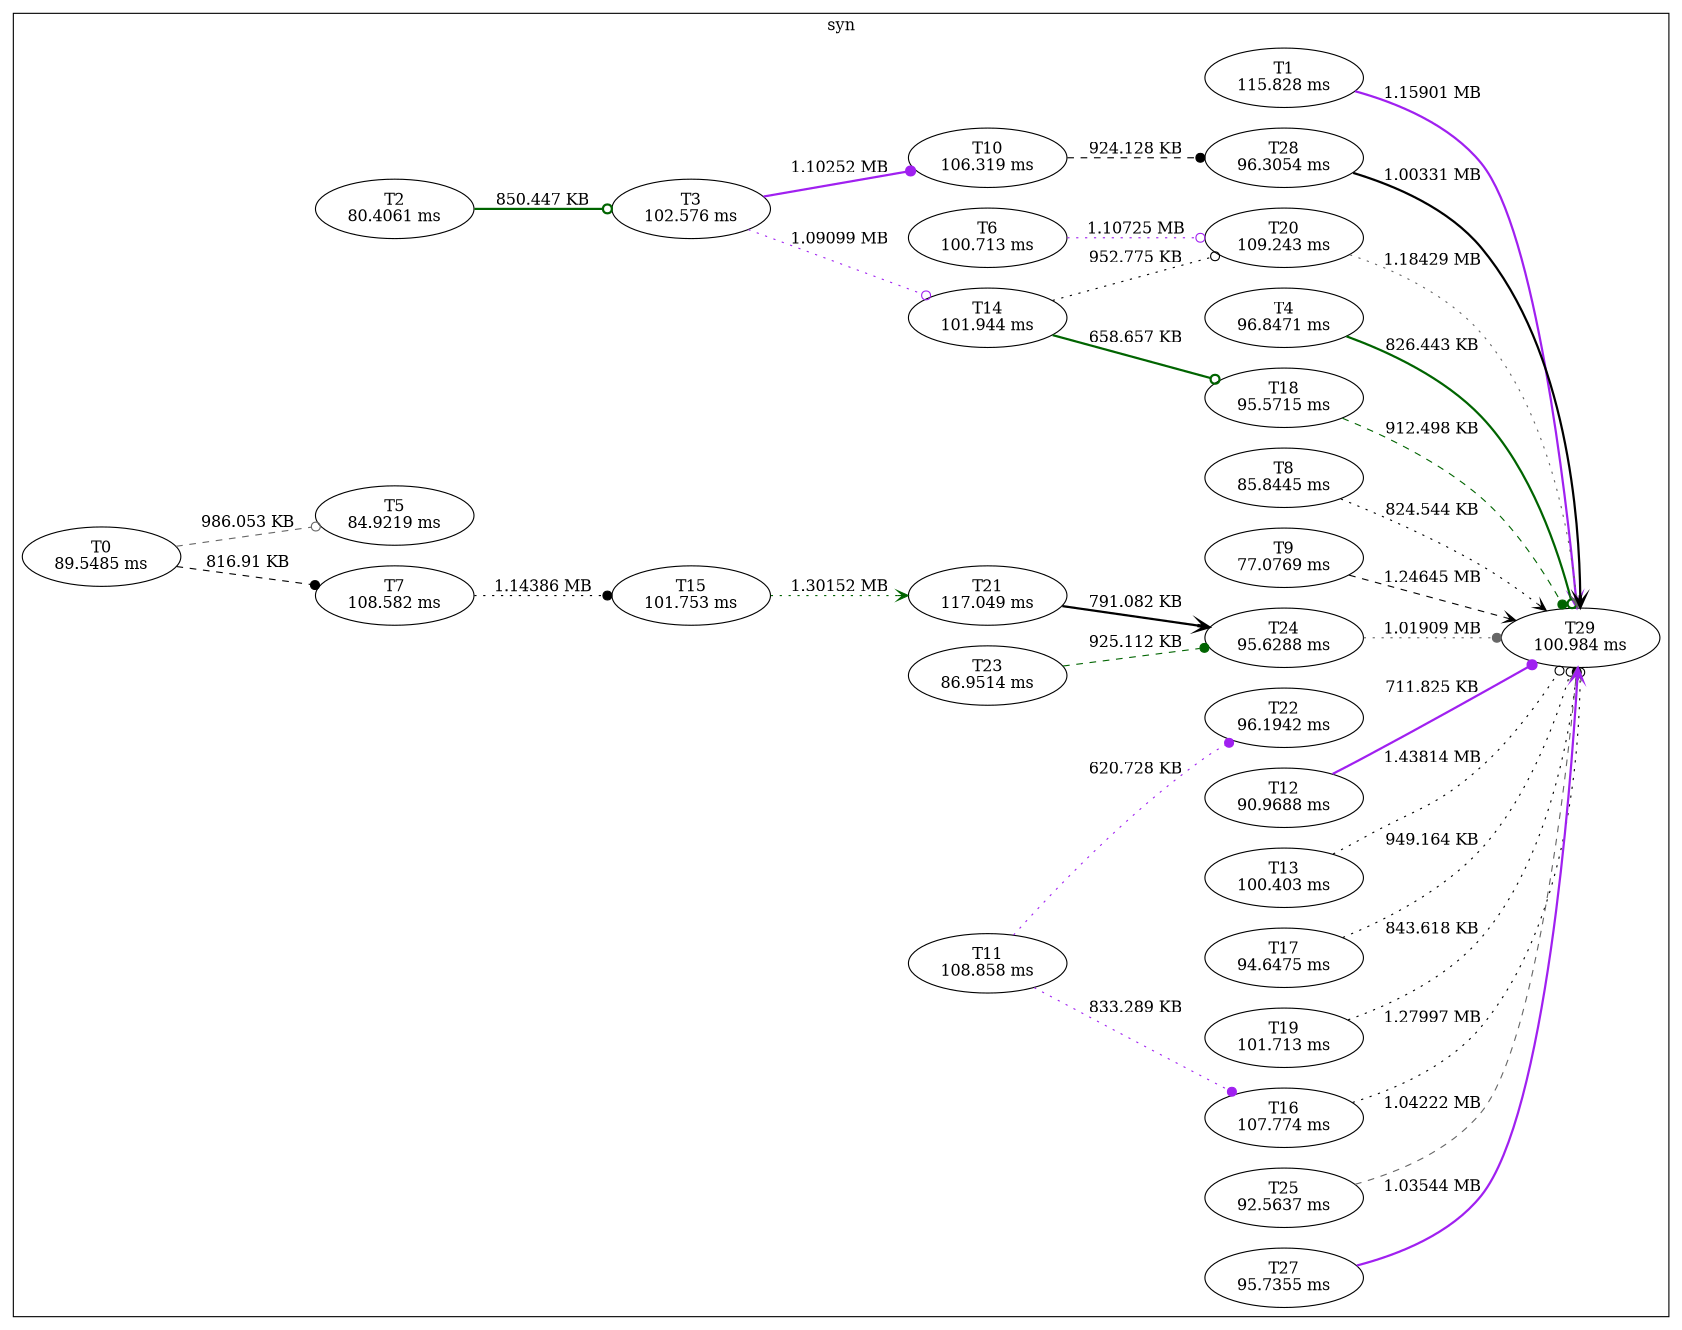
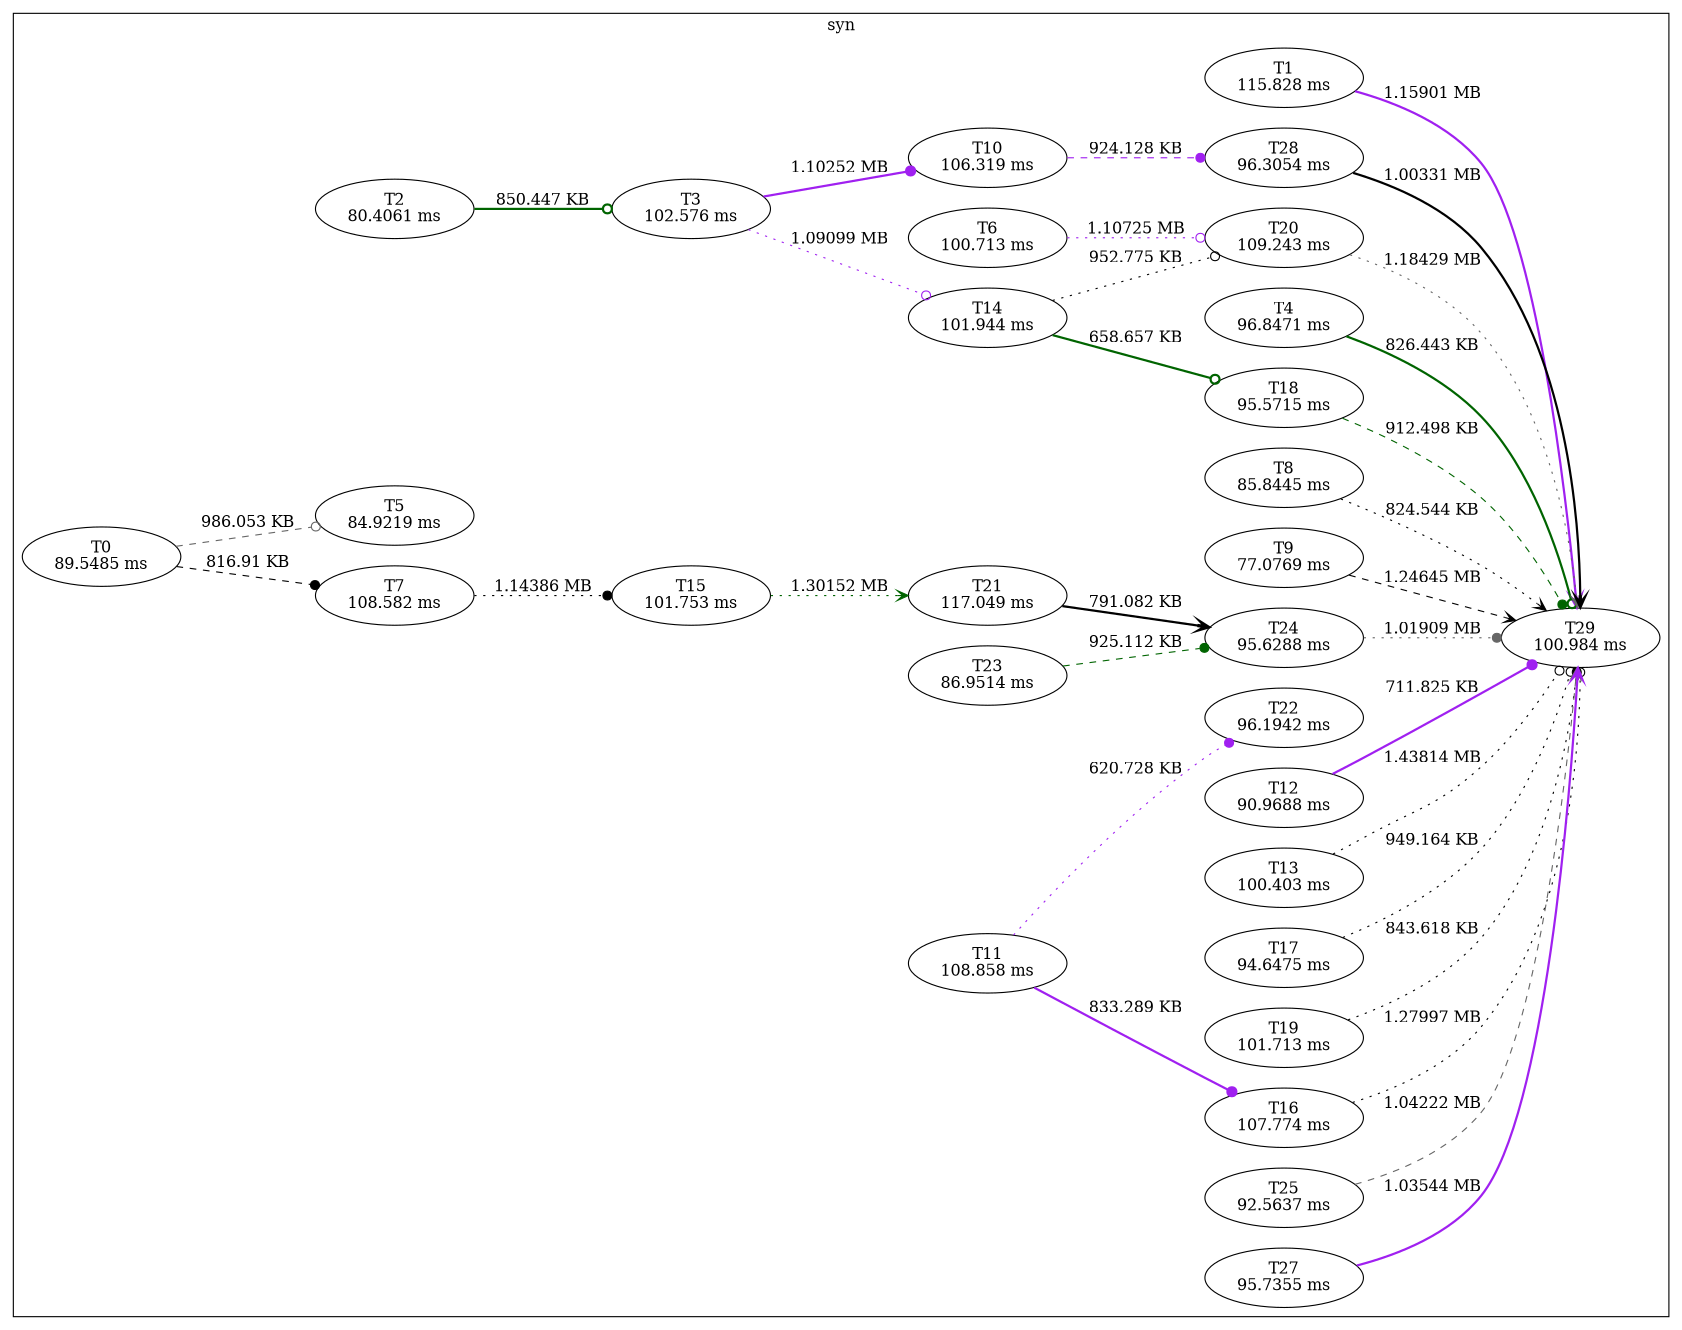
edge "T10" -> "T28": color black -> purple
edge "T11" -> "T16": style dotted -> bold
